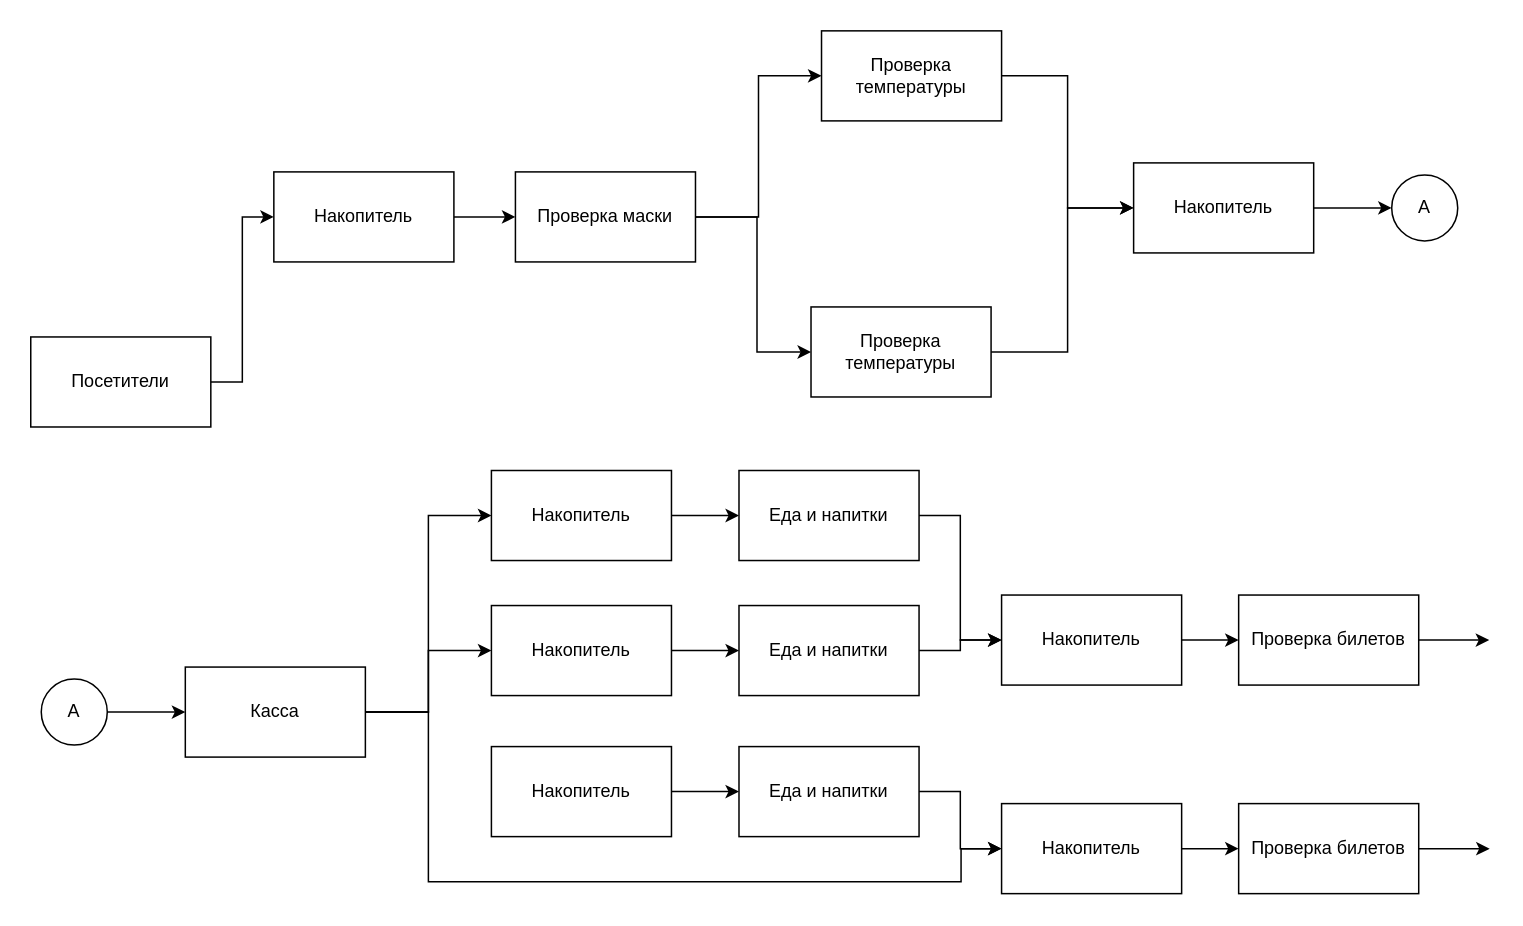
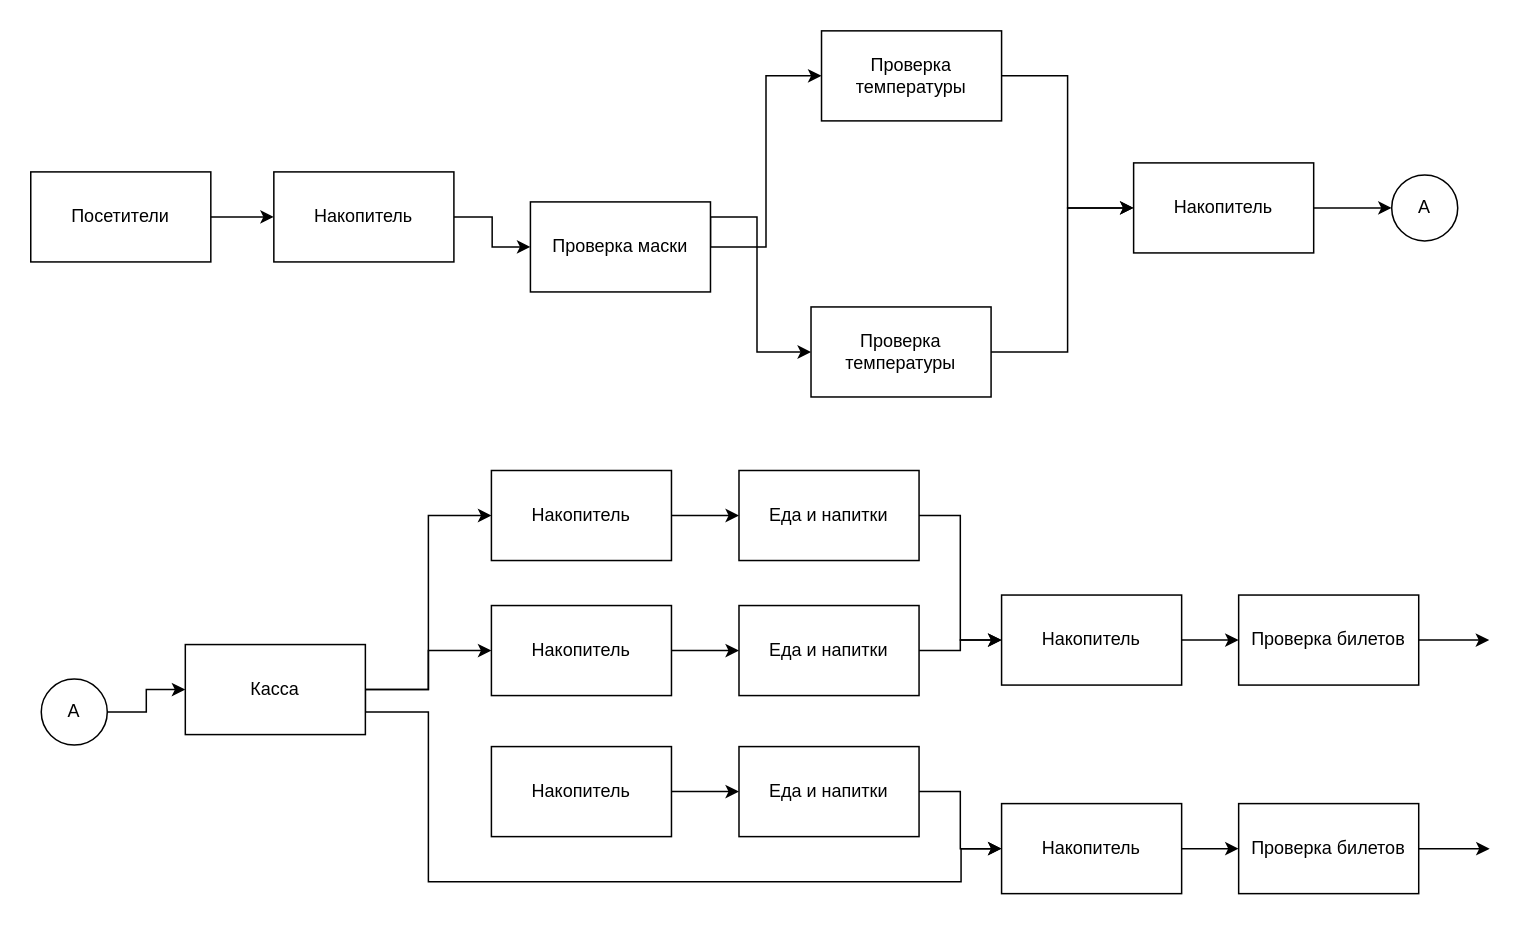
node "Проверка маски": moved (605, 217) -> (620, 247)
node "Посетители": moved (121, 382) -> (121, 217)
node "Касса": moved (275, 712) -> (275, 689)
